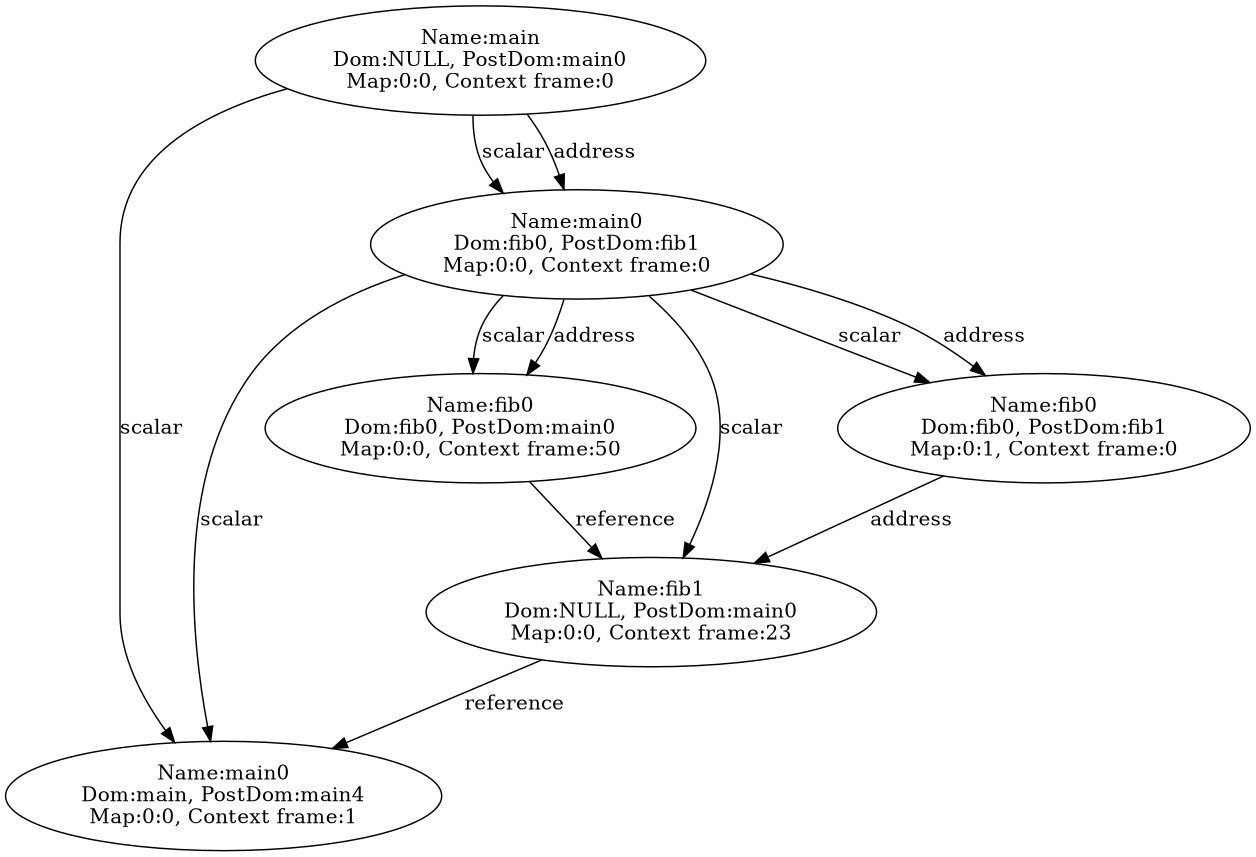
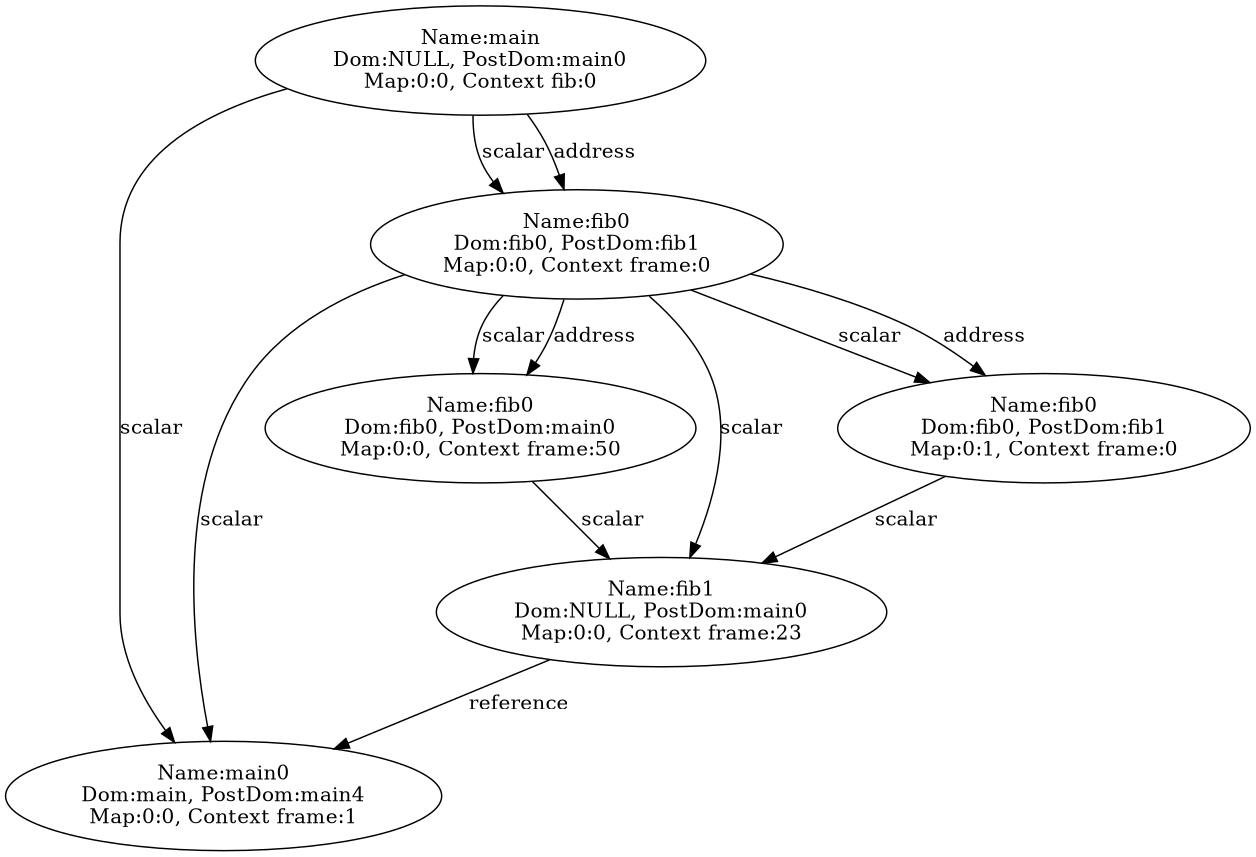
node "Name:main Dom:NULL, PostDom:main0 Map:0:0, Context frame:0": label "Name:main Dom:NULL, PostDom:main0 Map:0:0, Context frame:0" -> "Name:main Dom:NULL, PostDom:main0 Map:0:0, Context fib:0"
node "Name:main0 Dom:fib0, PostDom:fib1 Map:0:0, Context frame:0": label "Name:main0 Dom:fib0, PostDom:fib1 Map:0:0, Context frame:0" -> "Name:fib0 Dom:fib0, PostDom:fib1 Map:0:0, Context frame:0"
edge "Name:fib0 Dom:fib0, PostDom:main0 Map:0:0, Context frame:50" -> "Name:fib1 Dom:NULL, PostDom:main0 Map:0:0, Context frame:23": label "reference" -> "scalar"
edge "Name:fib0 Dom:fib0, PostDom:fib1 Map:0:1, Context frame:0" -> "Name:fib1 Dom:NULL, PostDom:main0 Map:0:0, Context frame:23": label "address" -> "scalar"
